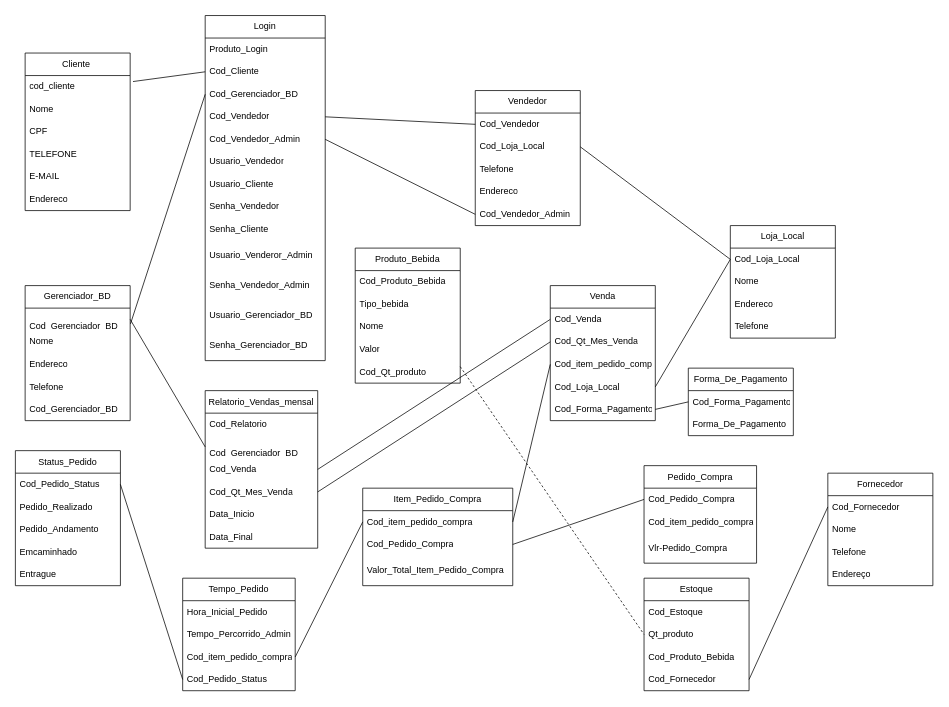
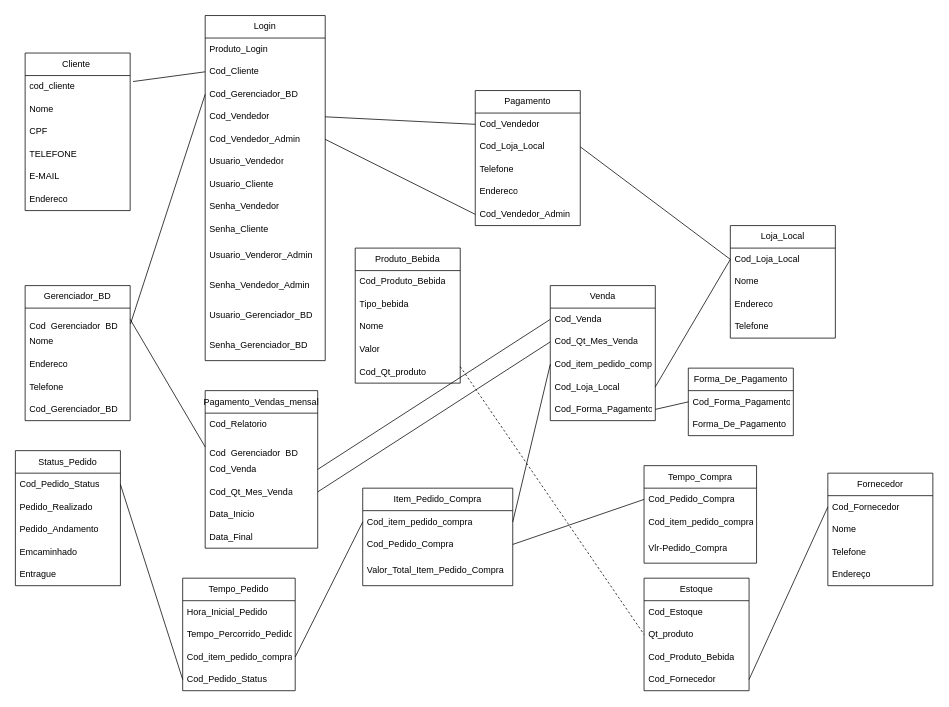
node "Vendedor": label "Vendedor" -> "Pagamento"
node "Relatorio_Vendas_mensal": label "Relatorio_Vendas_mensal" -> "Pagamento_Vendas_mensal"
node "Pedido_Compra": label "Pedido_Compra" -> "Tempo_Compra"
node "Tempo_Percorrido_Admin": label "Tempo_Percorrido_Admin" -> "Tempo_Percorrido_Pedido"
